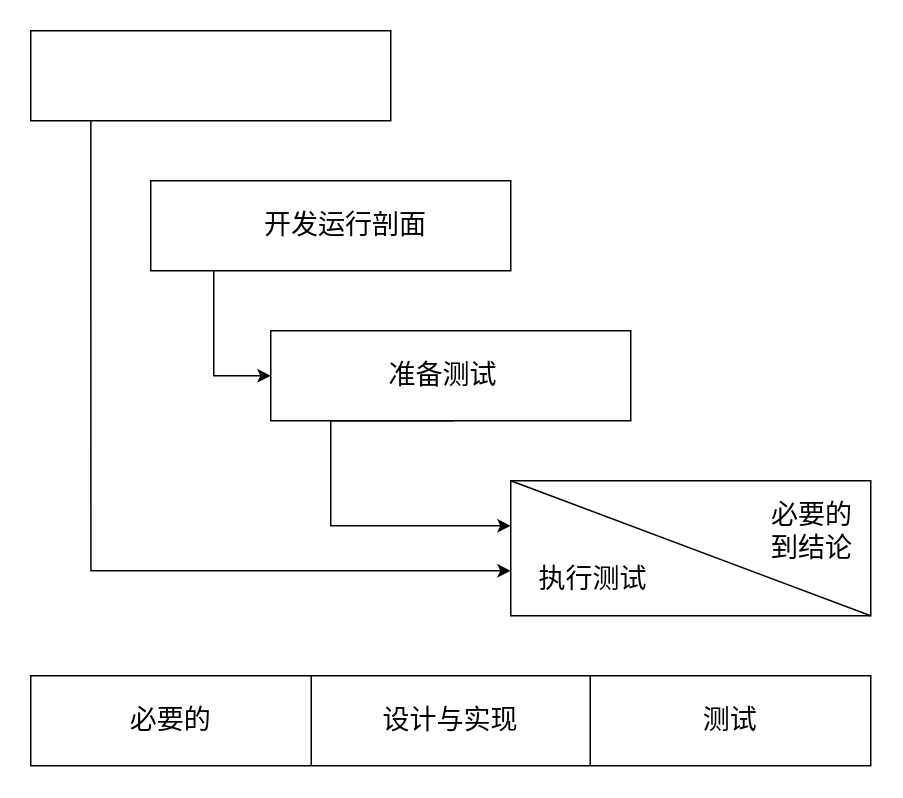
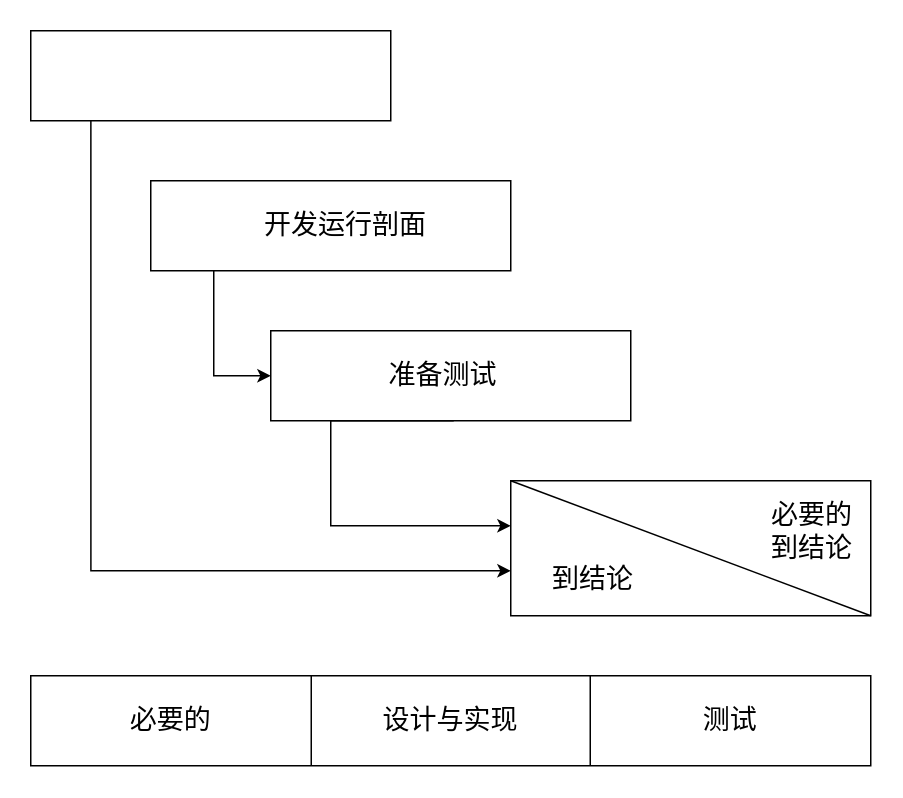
node "执行测试": label "执行测试" -> "到结论"
